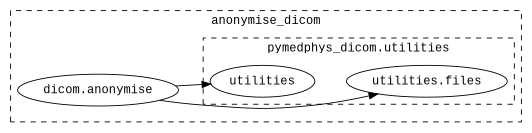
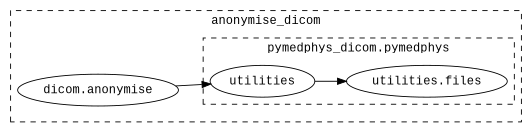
cluster "pymedphys_dicom.utilities": label "pymedphys_dicom.utilities" -> "pymedphys_dicom.pymedphys"
edge "dicom.anonymise" -> "utilities.files": now "utilities" -> "utilities.files"
